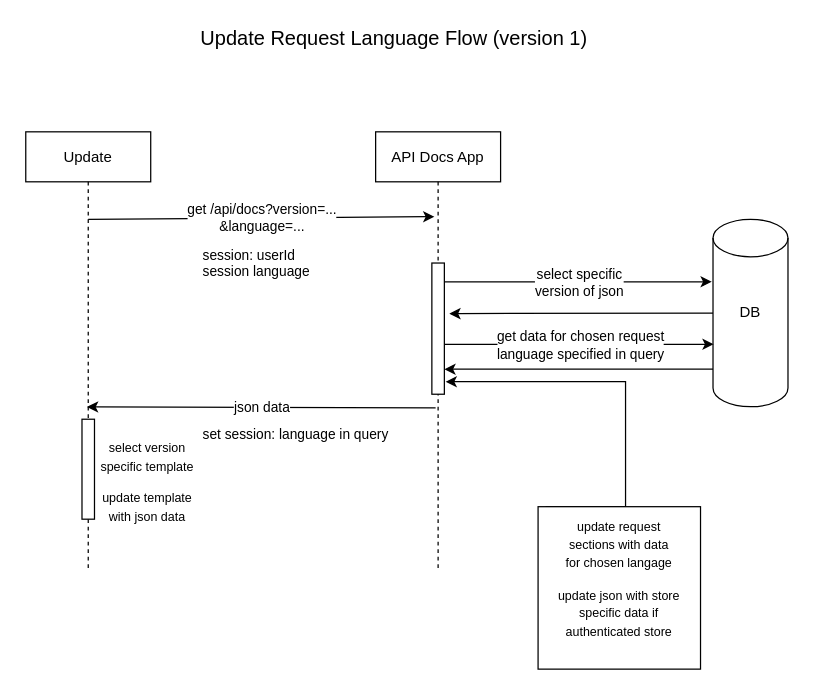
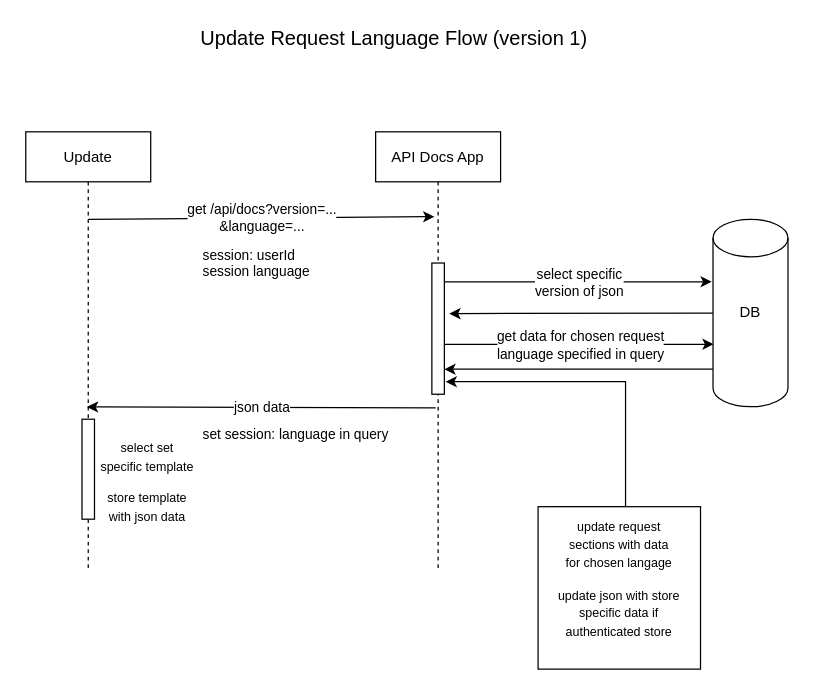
node "select version specific template": label "select version specific template" -> "select set specific template"
node "update template with json data": label "update template with json data" -> "store template with json data"
